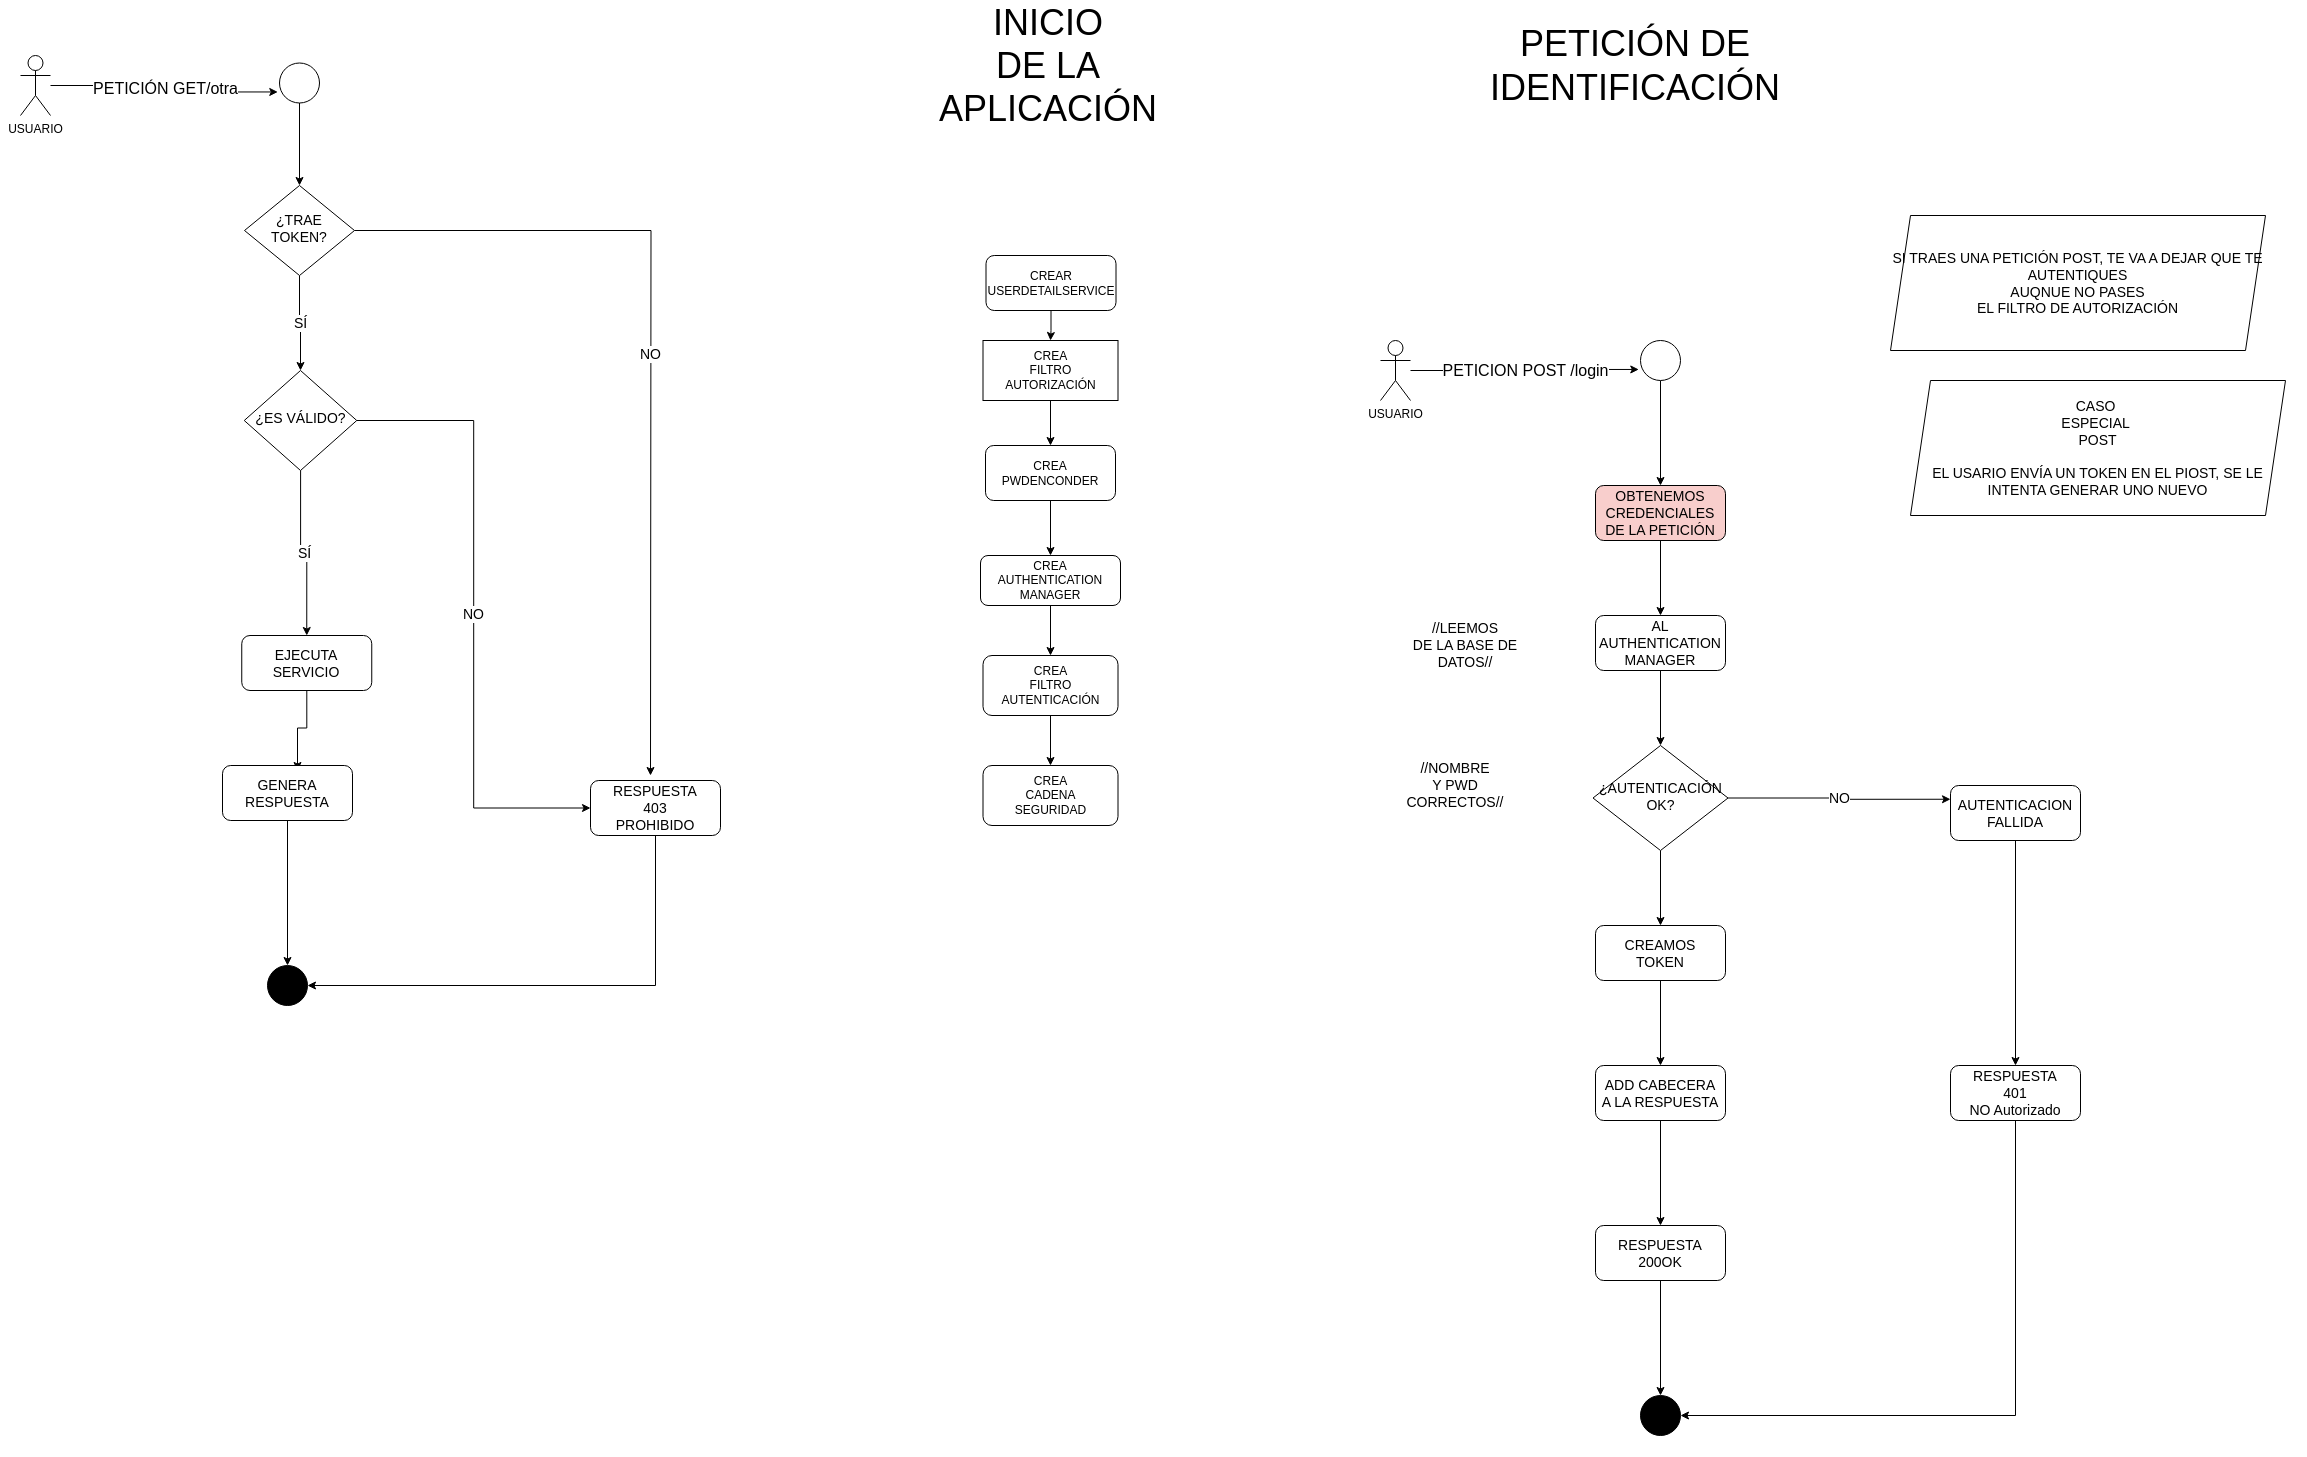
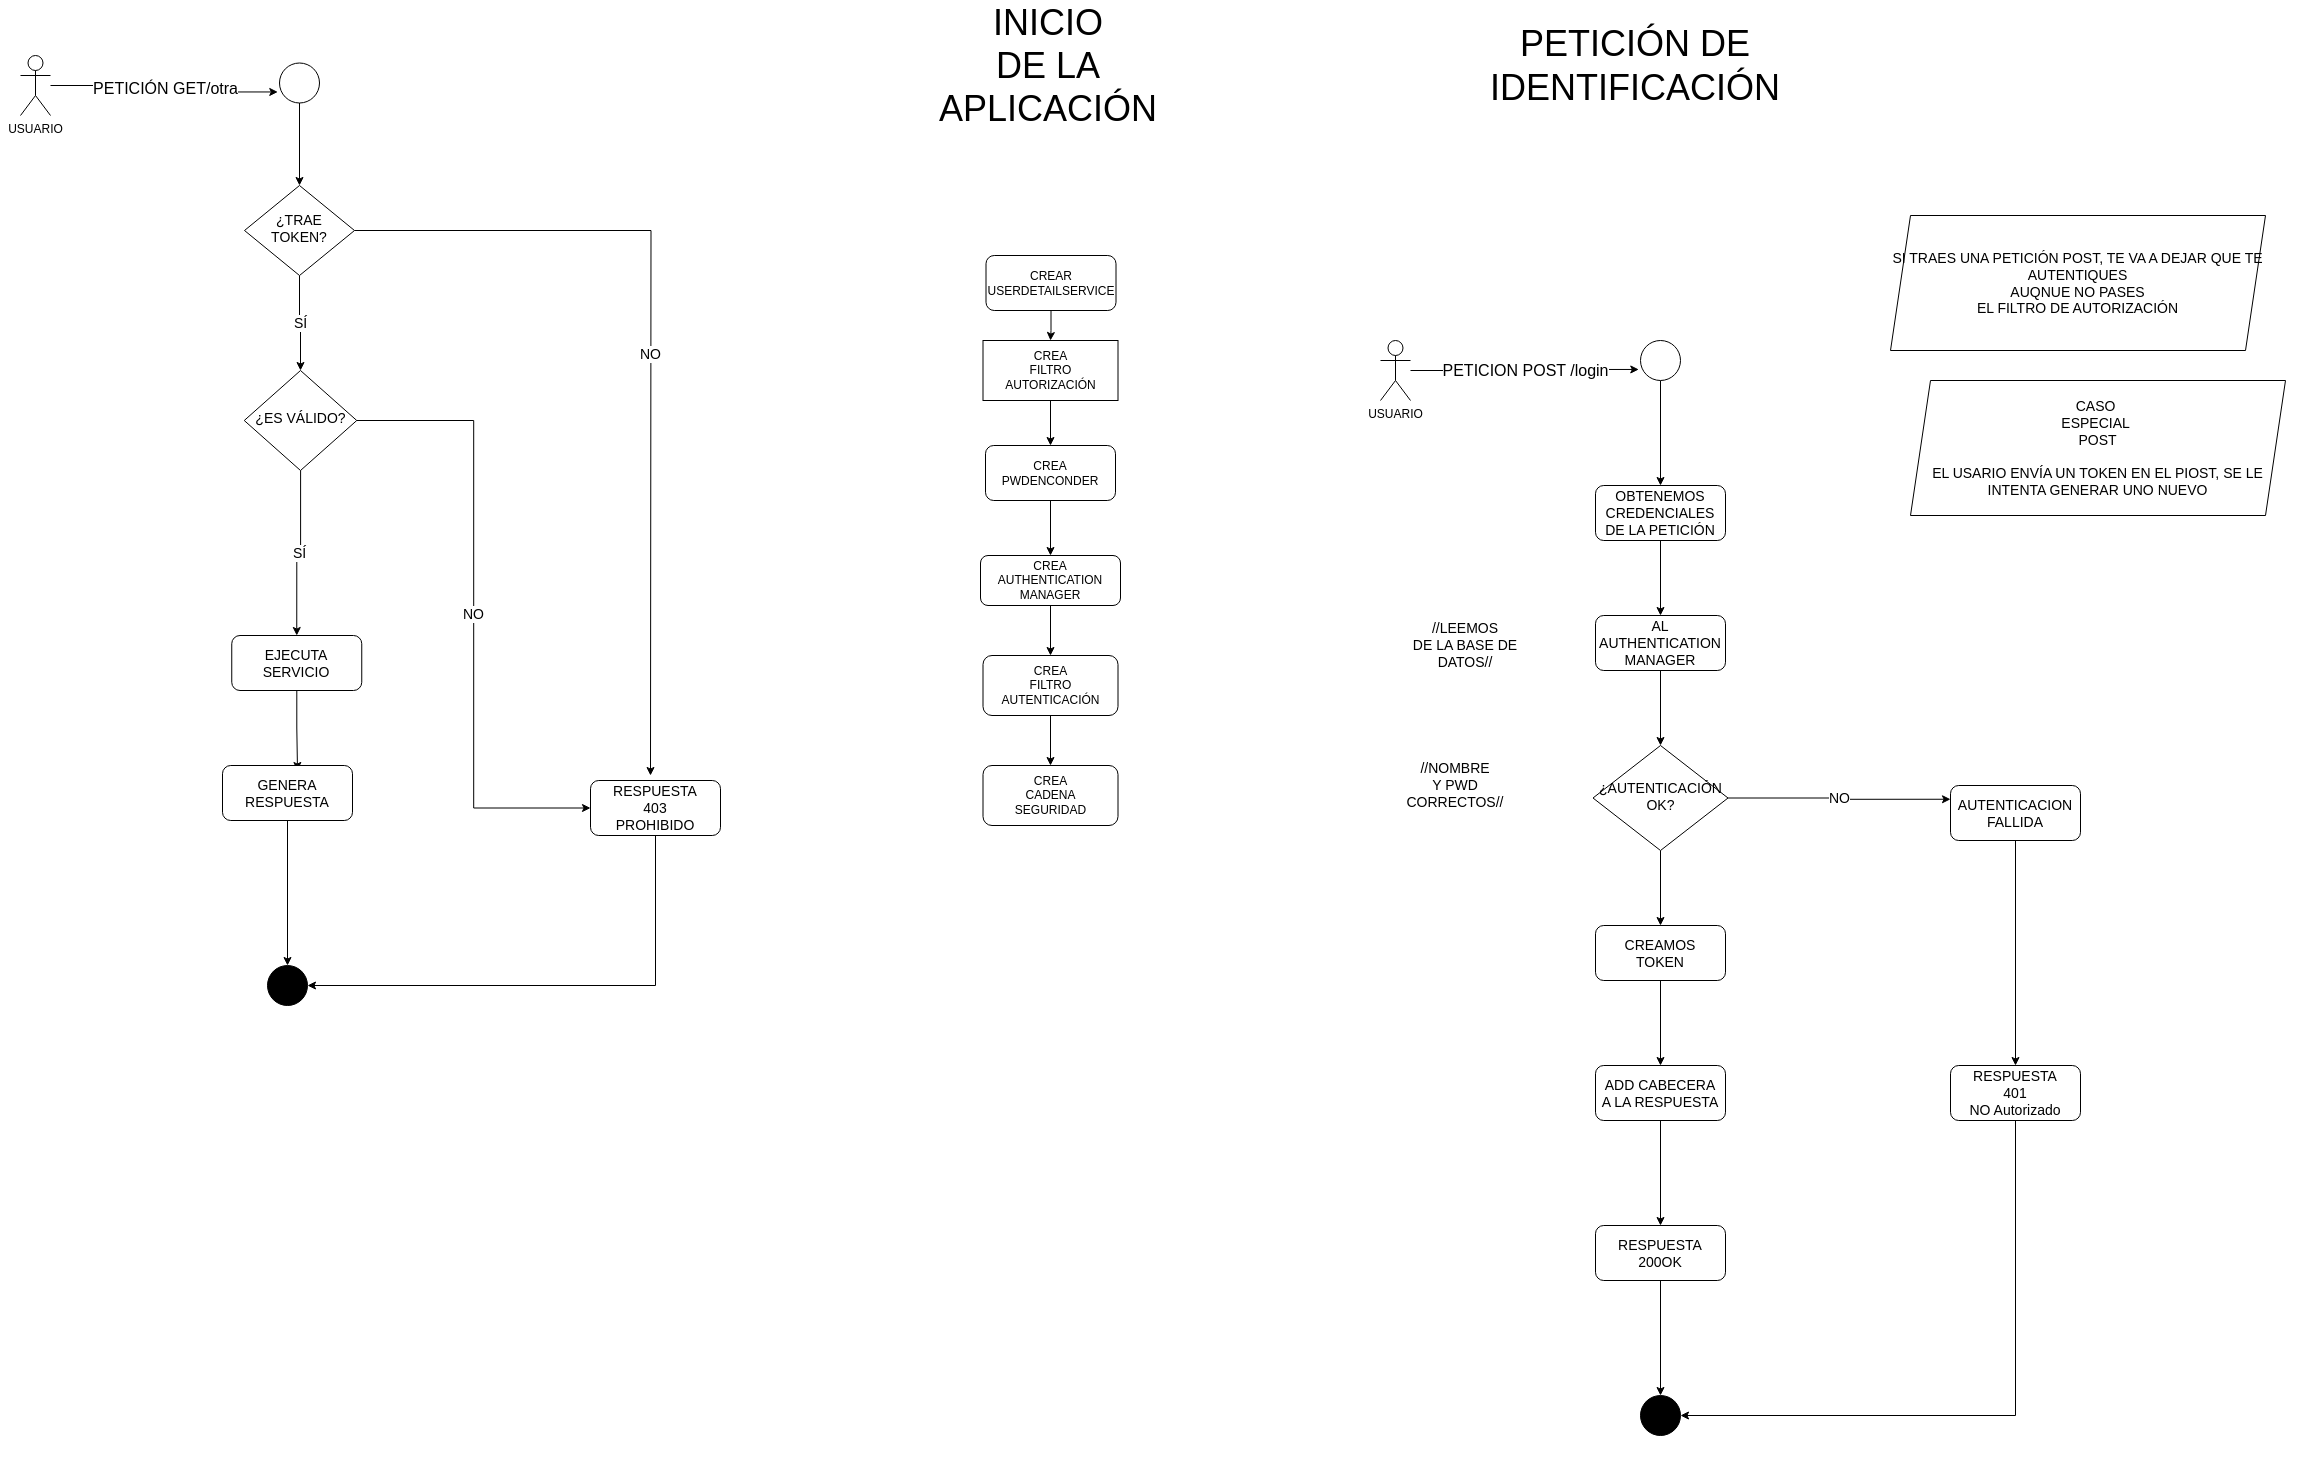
node "OBTENEMOS CREDENCIALES DE LA PETICIÓN": fillcolor #f8cecc -> #ffffff
node "EJECUTA SERVICIO": moved (307, 663) -> (297, 663)
